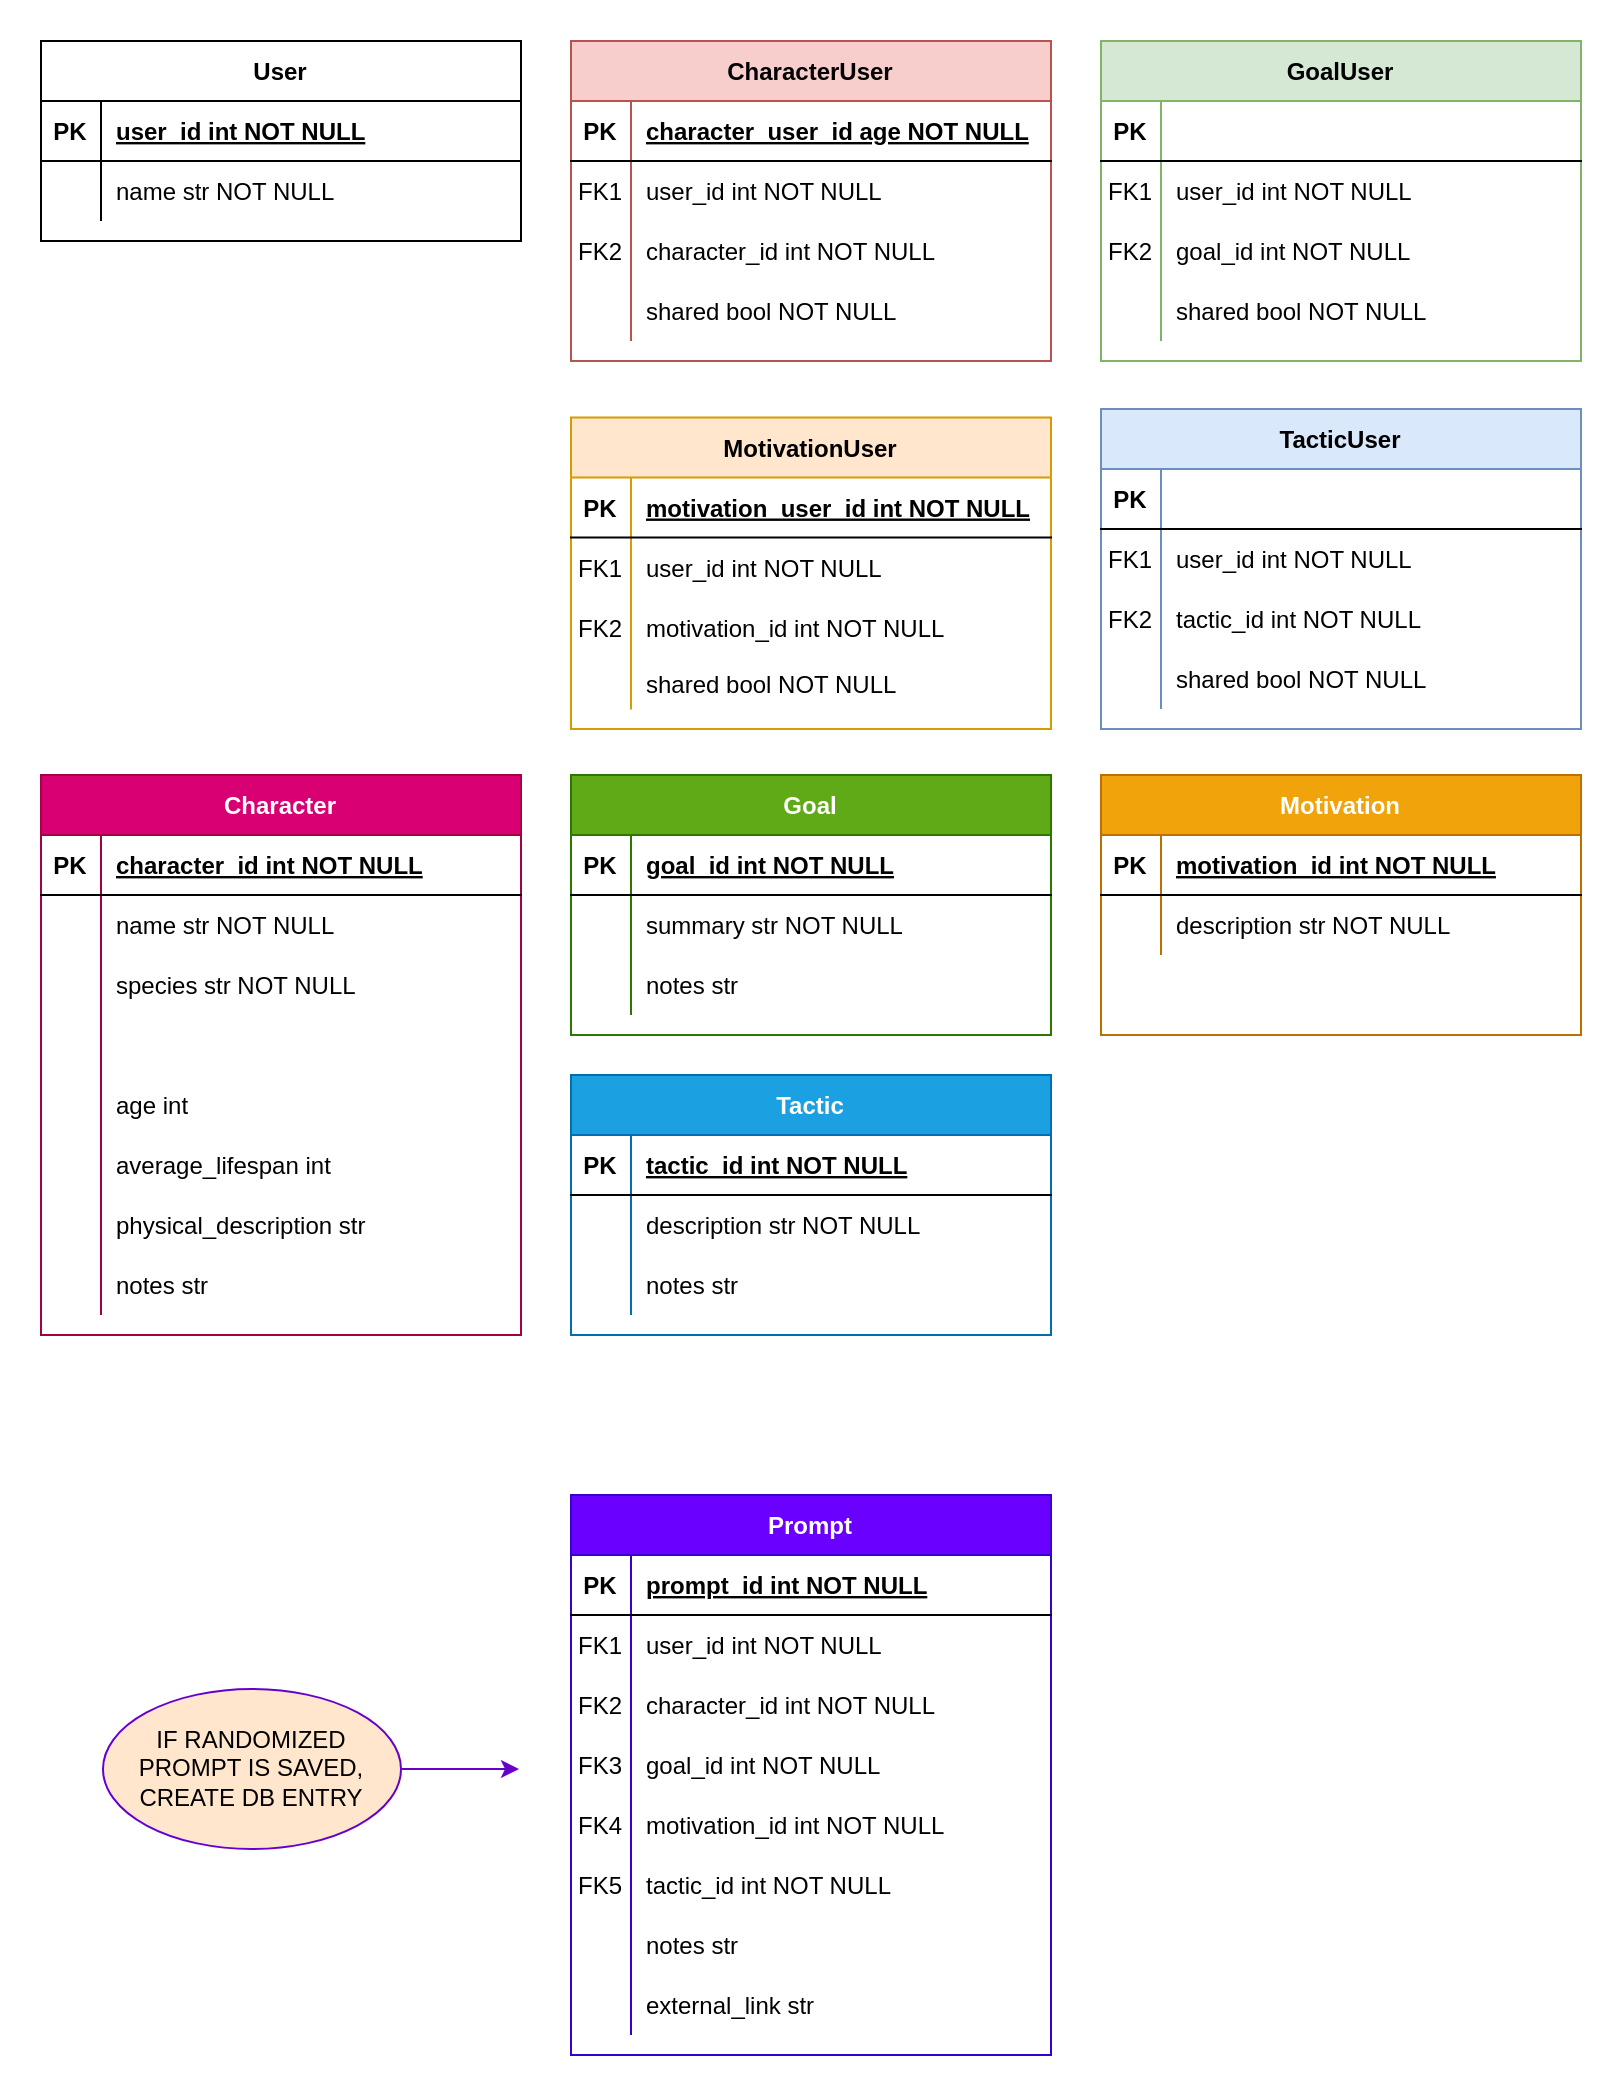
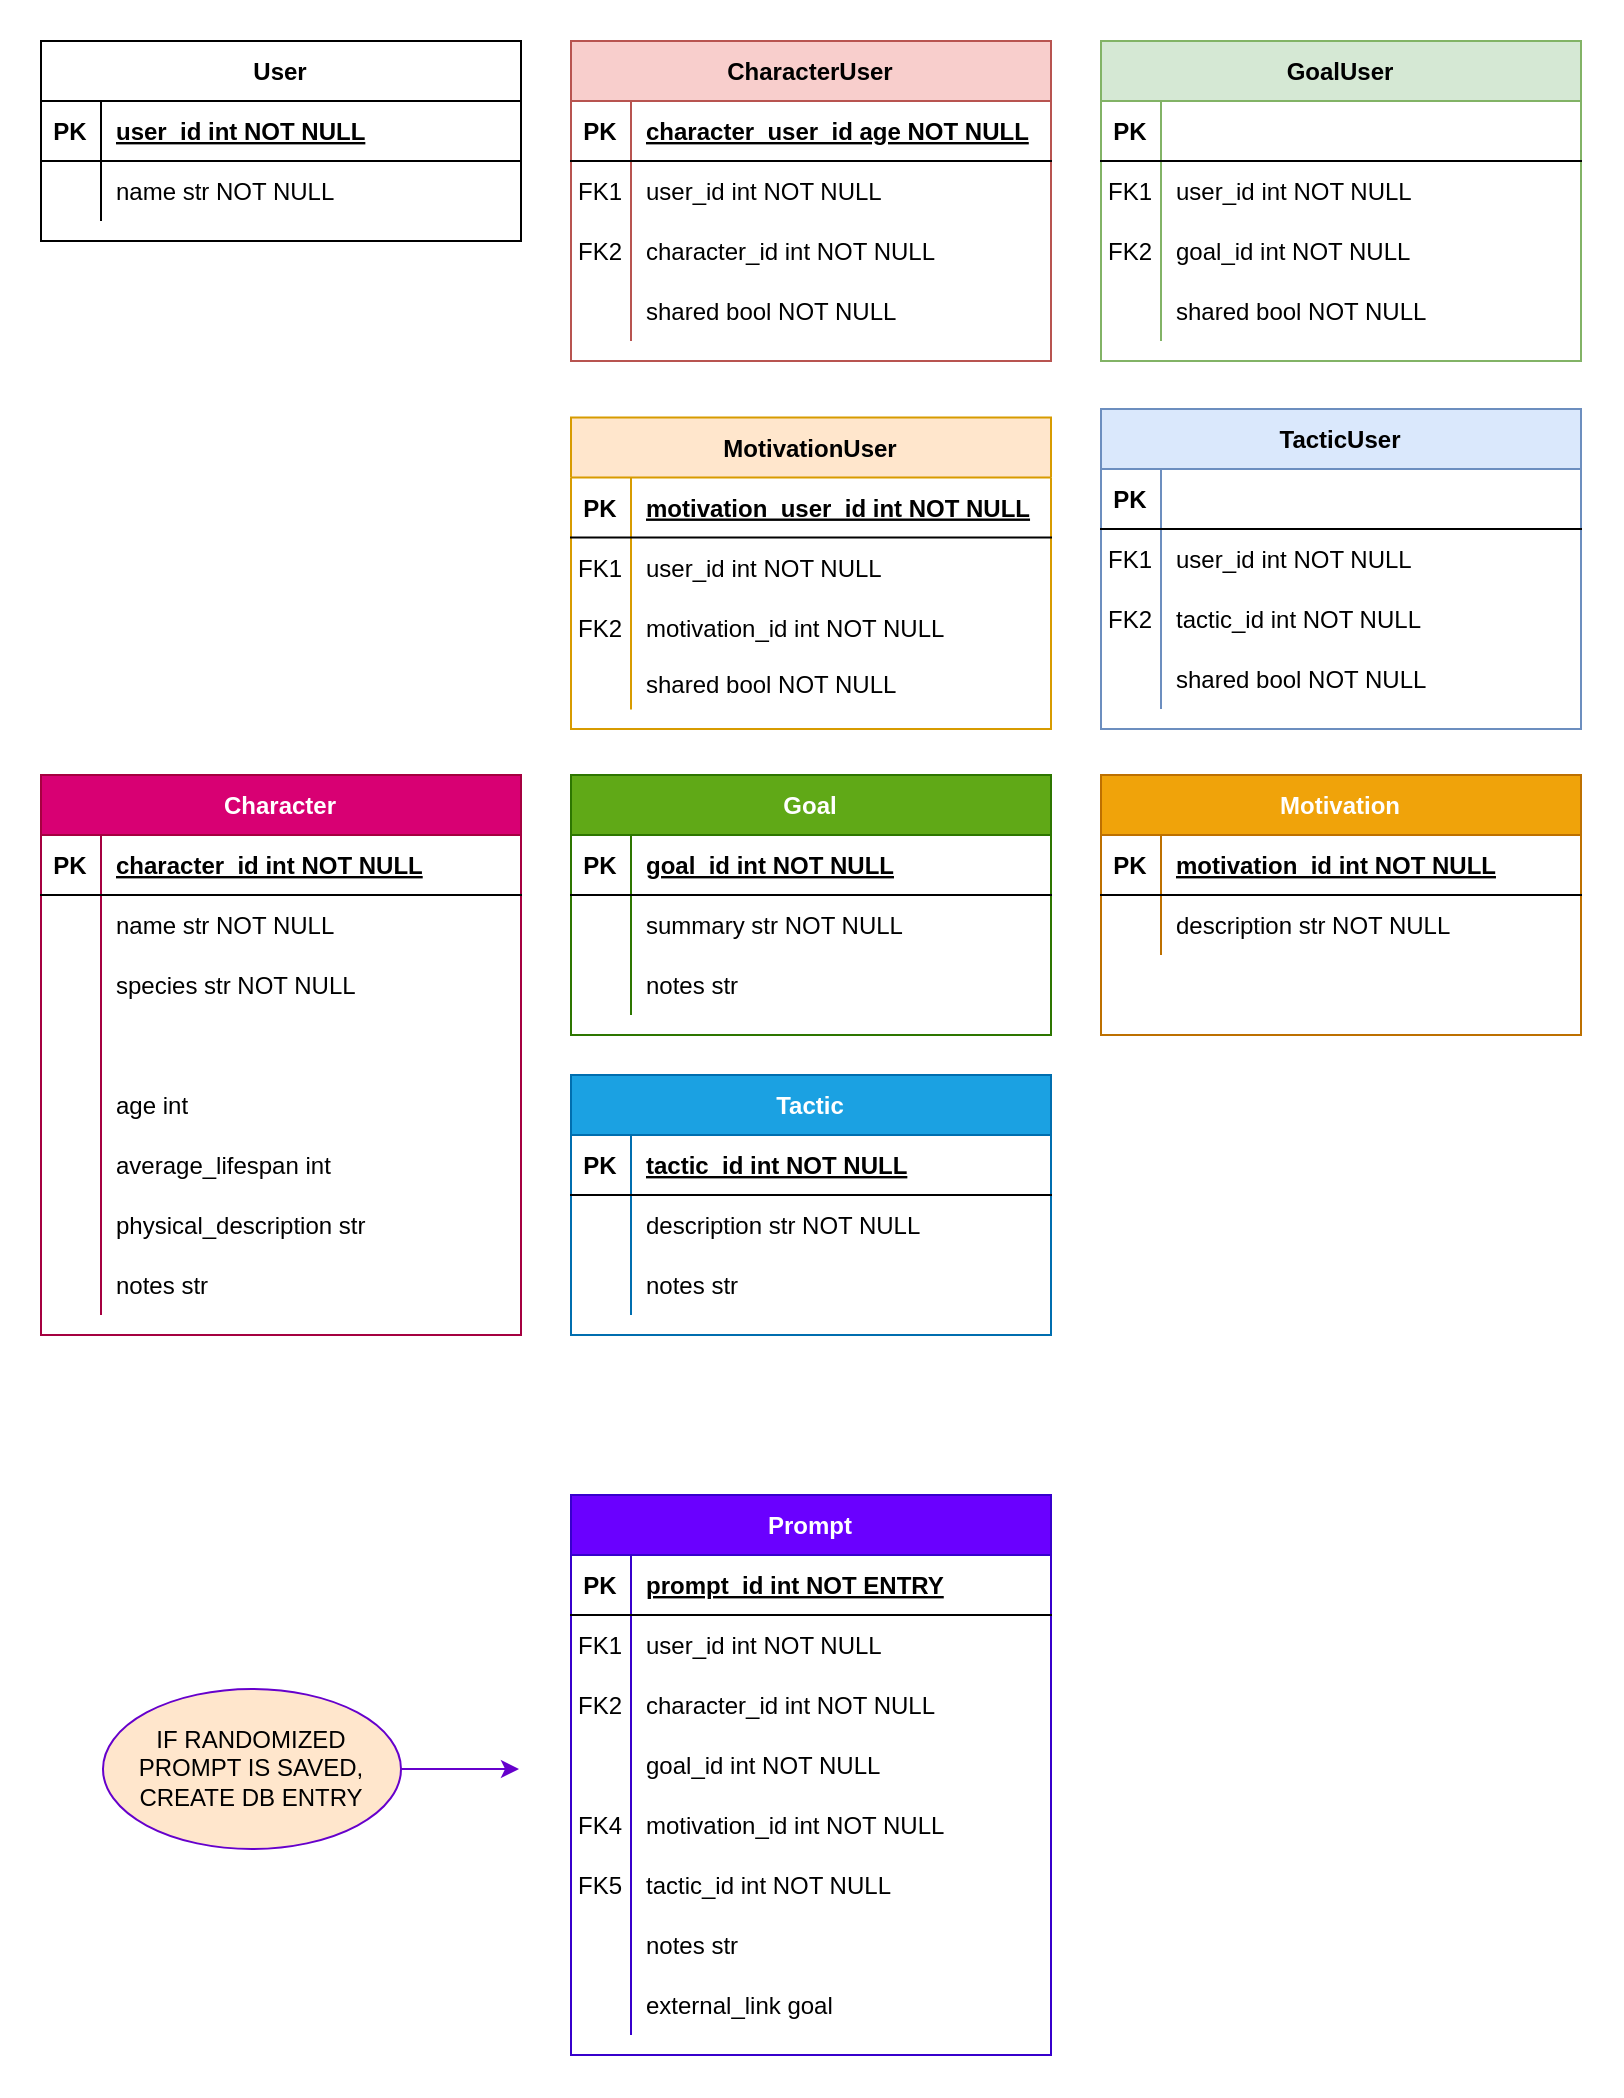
node "prompt_id int NOT NULL": label "prompt_id int NOT NULL" -> "prompt_id int NOT ENTRY"
node "FK3": removed
node "external_link str": label "external_link str" -> "external_link goal"
